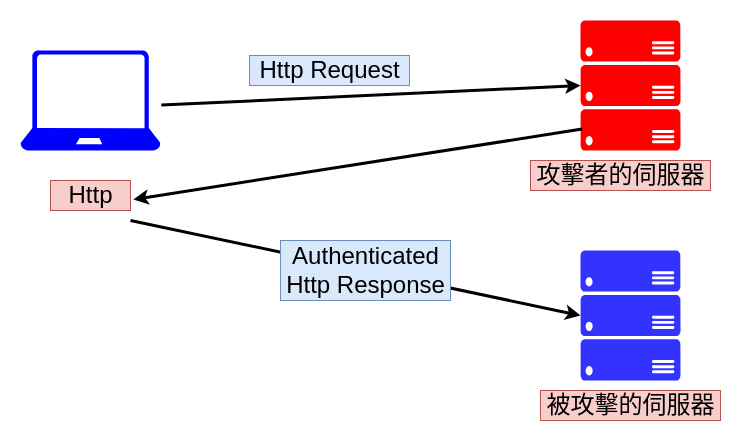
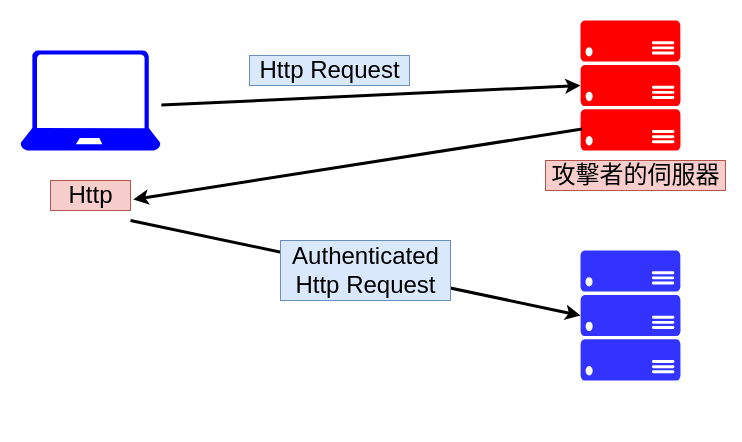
node "攻擊者的伺服器": moved (621, 176) -> (636, 176)
node "Authenticated Http Response": label "Authenticated Http Response" -> "Authenticated Http Request"
node "被攻擊的伺服器": removed
